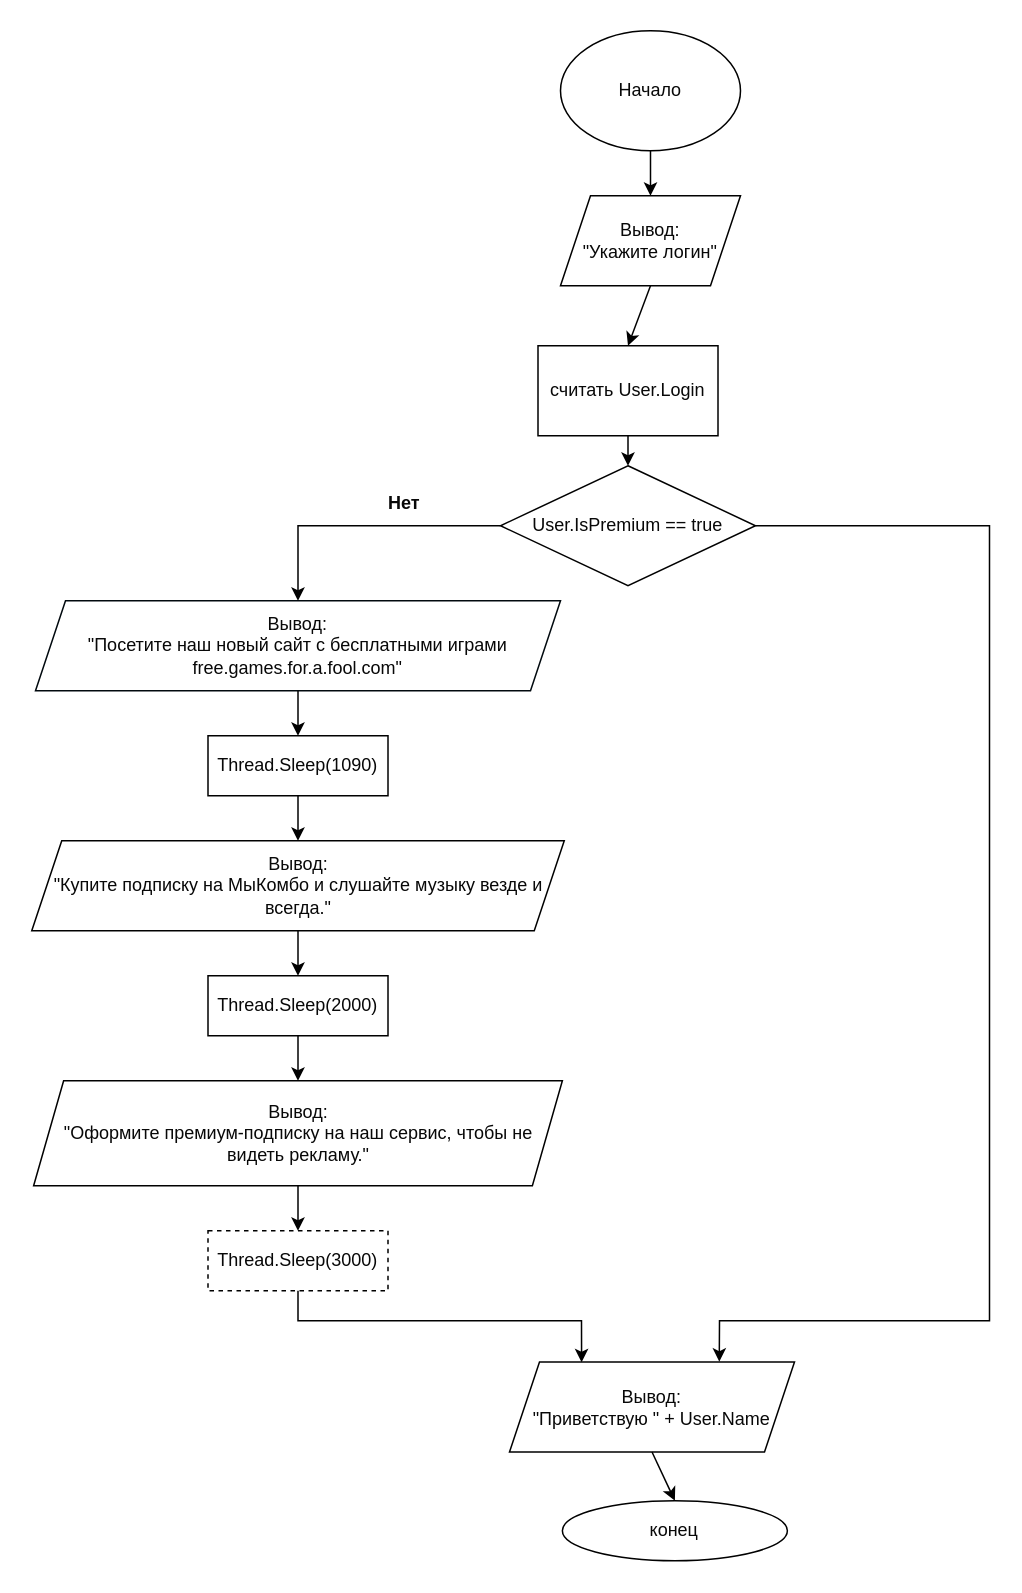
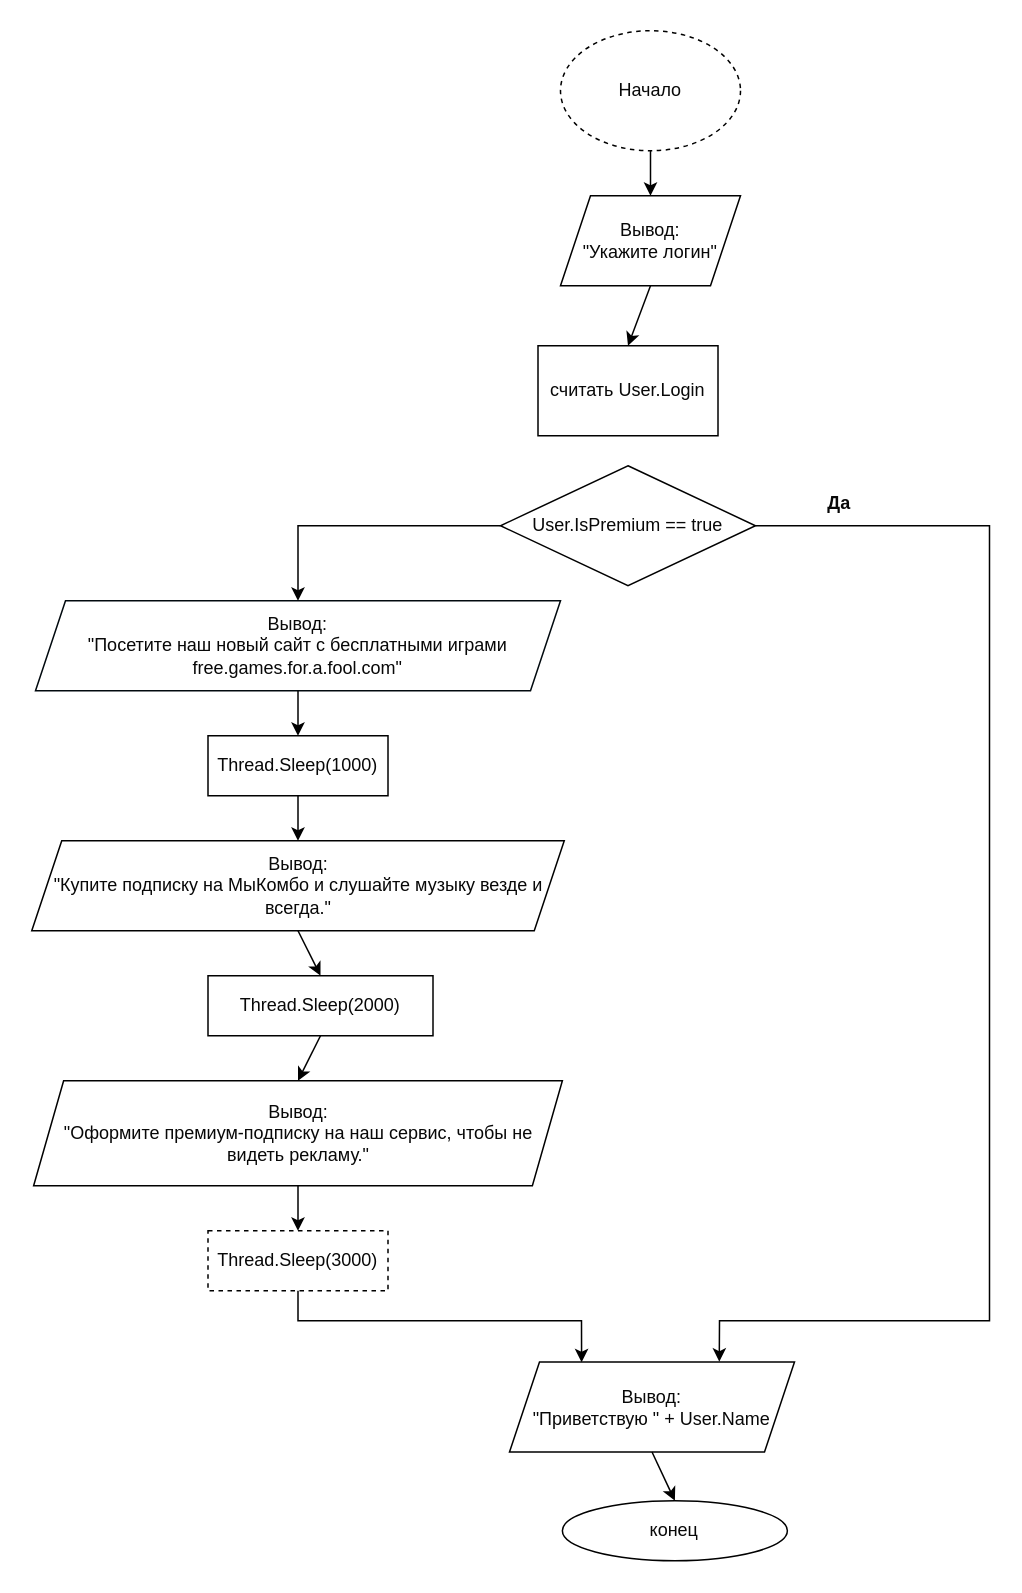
node "Начало": style solid -> dashed
edge "считать User.Login" -> "User.IsPremium == true": removed
node "Нет": removed
node "Да": added
node "Thread.Sleep(1090)": label "Thread.Sleep(1090)" -> "Thread.Sleep(1000)"
node "Thread.Sleep(2000)": size 180x60 -> 225x60
